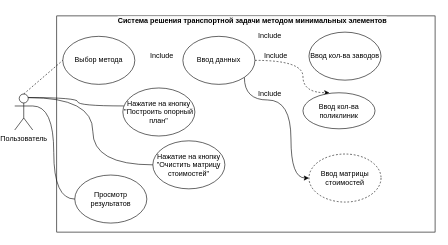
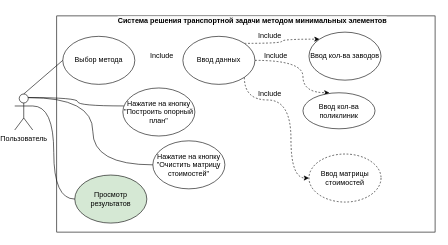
edge "Ввод данных" -> "Ввод кол-ва заводов": added
edge "Выбор метода" -- "Пользователь": style dashed -> solid
edge "Ввод данных" -> "Ввод матрицы стоимостей": style solid -> dashed
node "Просмотр результатов": fillcolor #ffffff -> #d5e8d4
